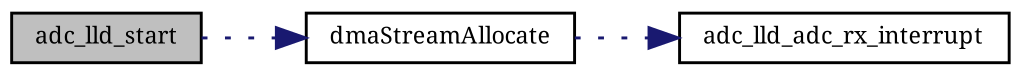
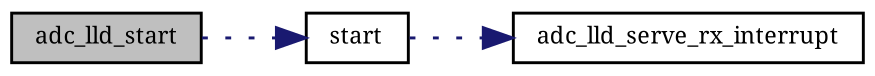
node "dmaStreamAllocate": label "dmaStreamAllocate" -> "start"
node "adc_lld_adc_rx_interrupt": label "adc_lld_adc_rx_interrupt" -> "adc_lld_serve_rx_interrupt"
